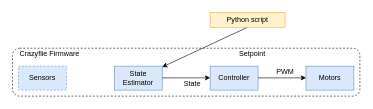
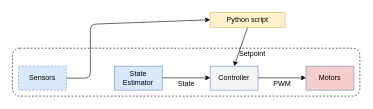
edge "Python script" -> "State Estimator": now "Python script" -> "Controller"
edge "Sensors" -> "Python script": added
node "Crazyflie Firmware": removed
node "PWM": moved (285, 72) -> (282, 84)
node "Controller": fillcolor #dae8fc -> #f5f5f5
node "Motors": fillcolor #dae8fc -> #f8cecc
node "State": moved (192, 84) -> (186, 84)
